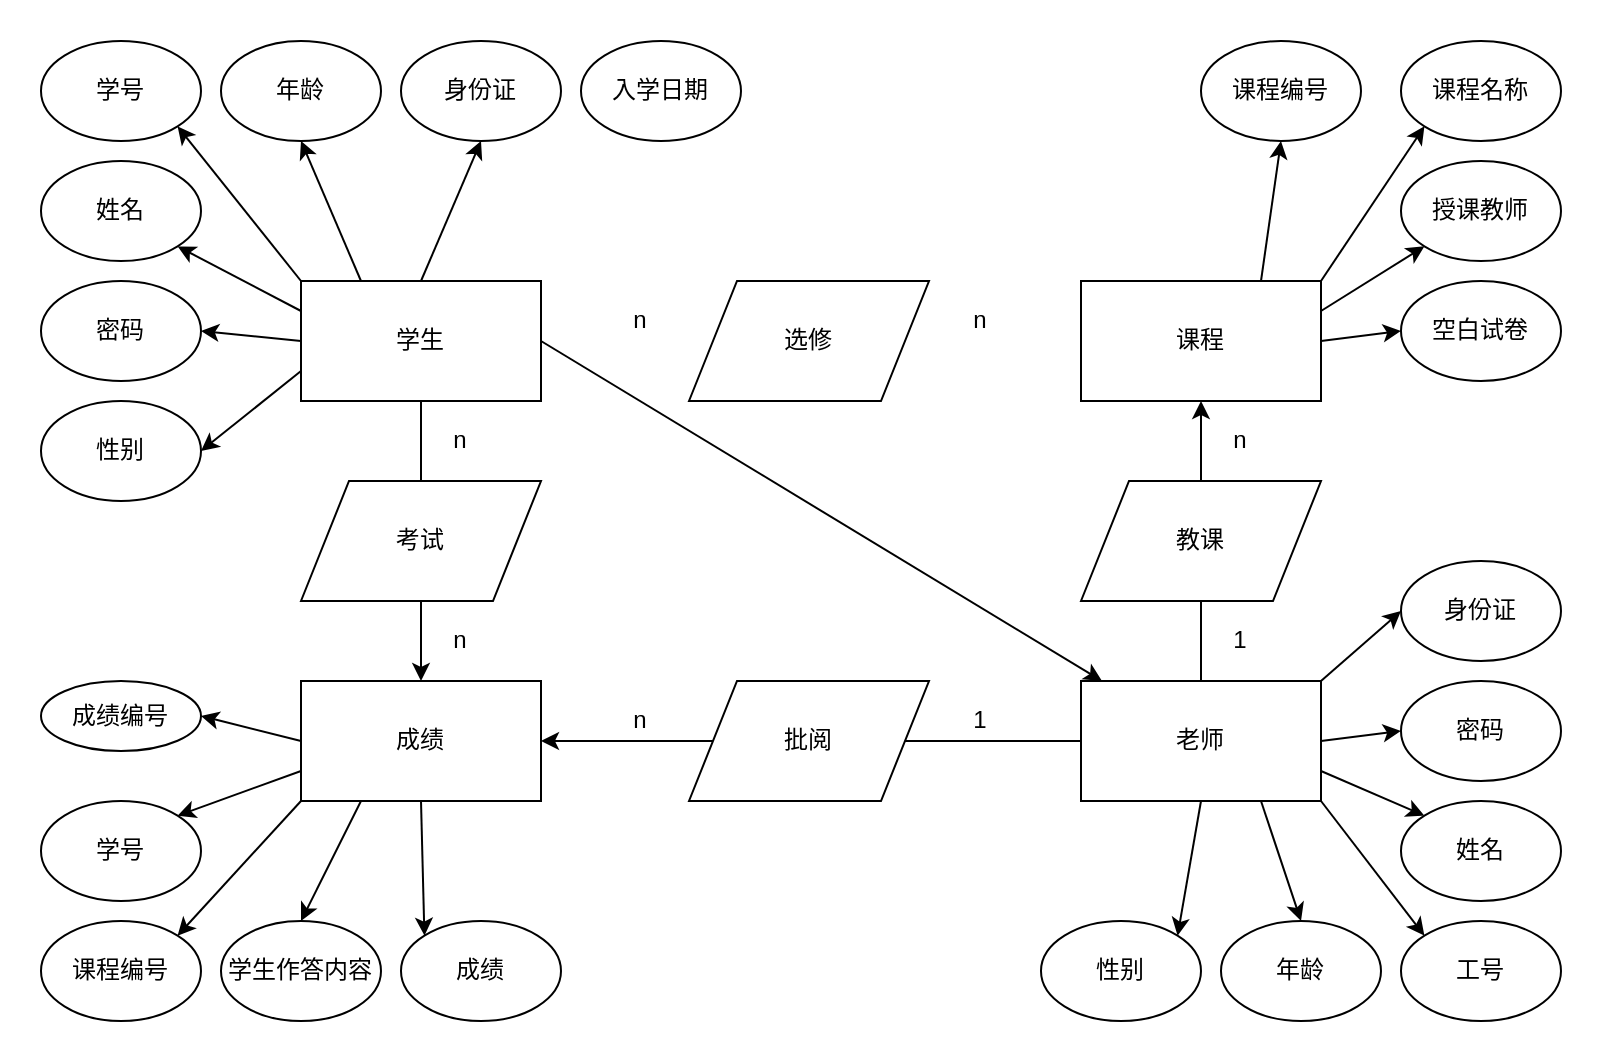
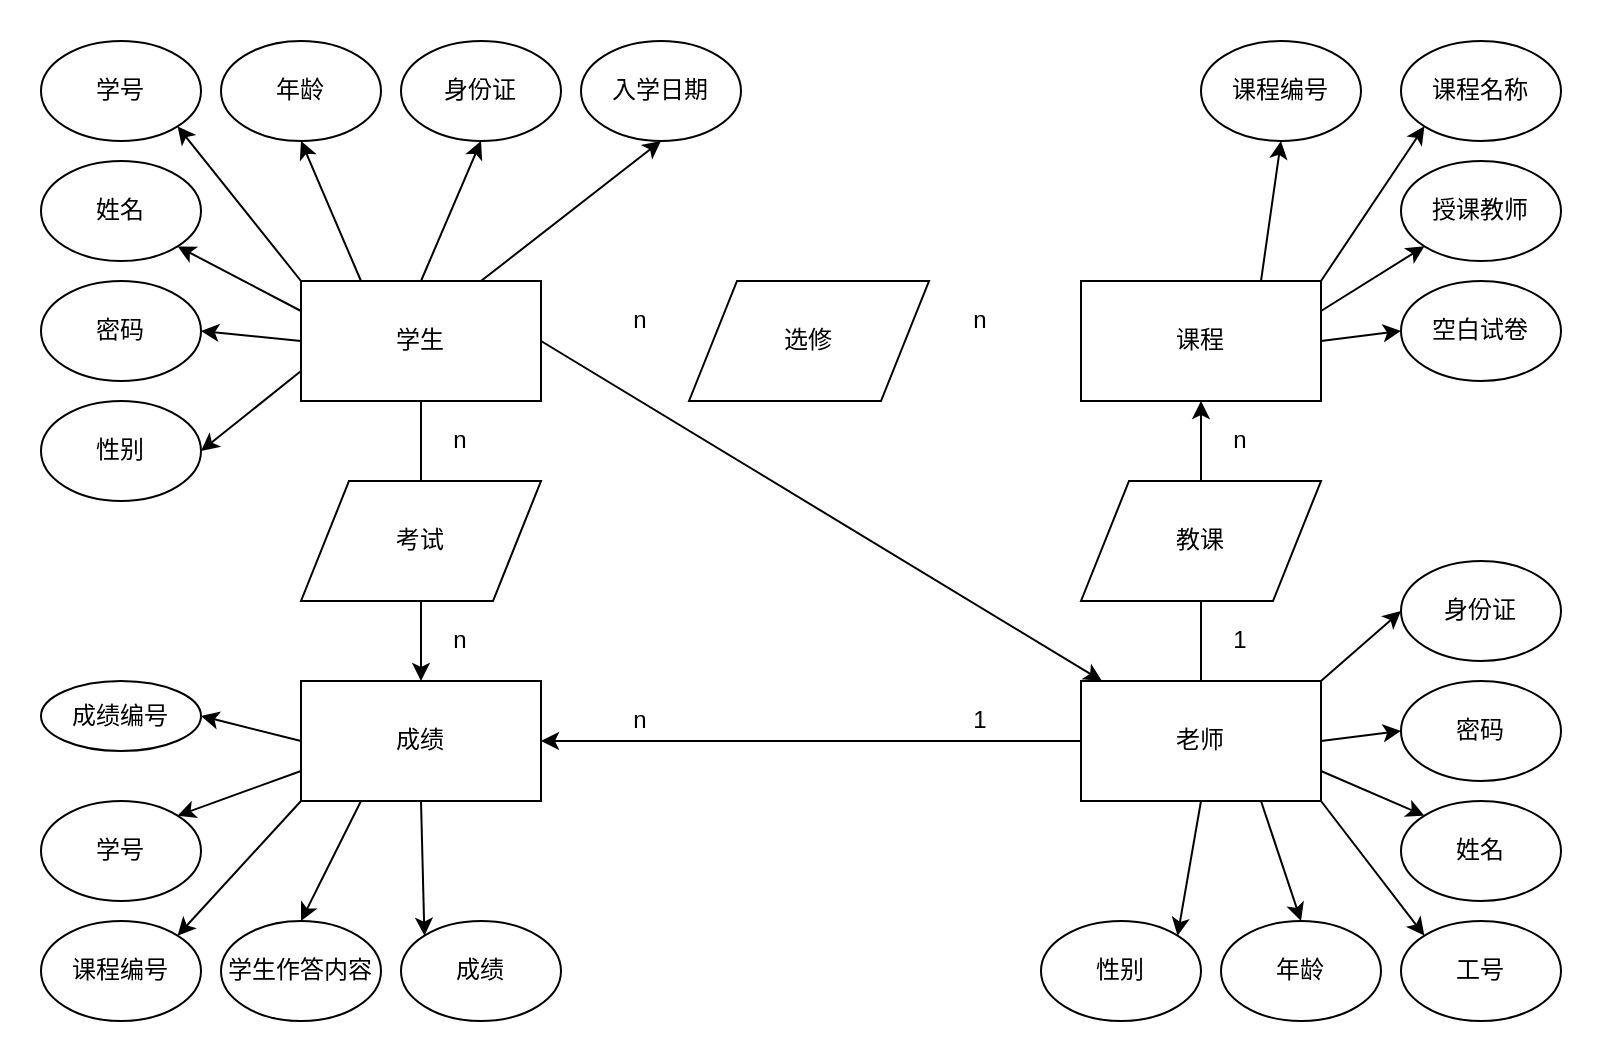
edge "学生" -> "入学日期": added
node "批阅": removed
